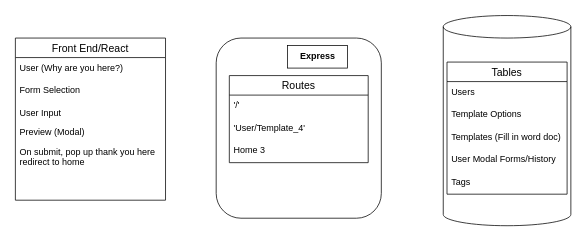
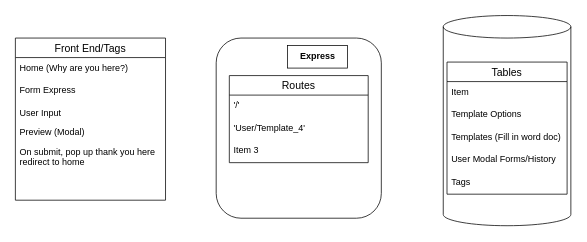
node "Front End/React": label "Front End/React" -> "Front End/Tags"
node "User (Why are you here?)": label "User (Why are you here?)" -> "Home (Why are you here?)"
node "Form Selection": label "Form Selection" -> "Form Express"
node "Users": label "Users" -> "Item"
node "Home 3": label "Home 3" -> "Item 3"
